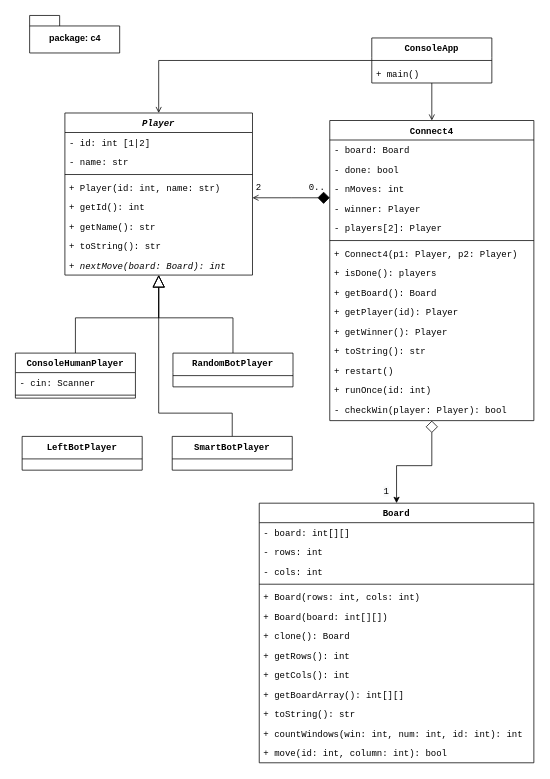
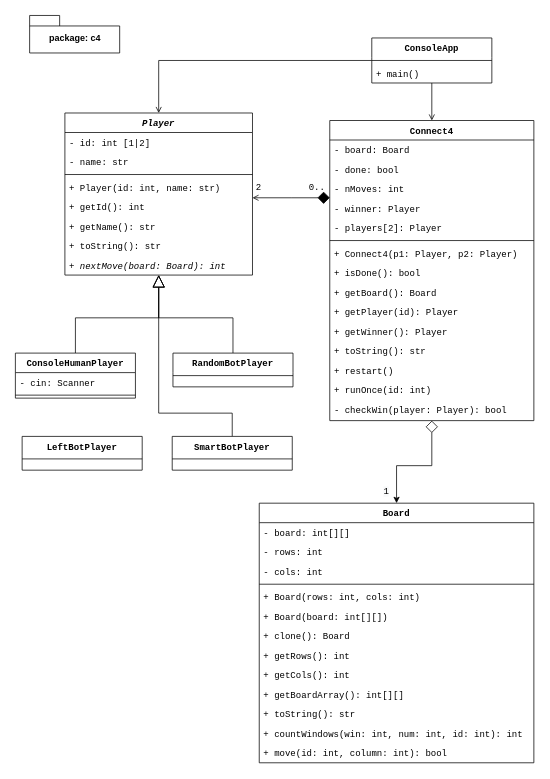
node "+ isDone(): players": label "+ isDone(): players" -> "+ isDone(): bool"
